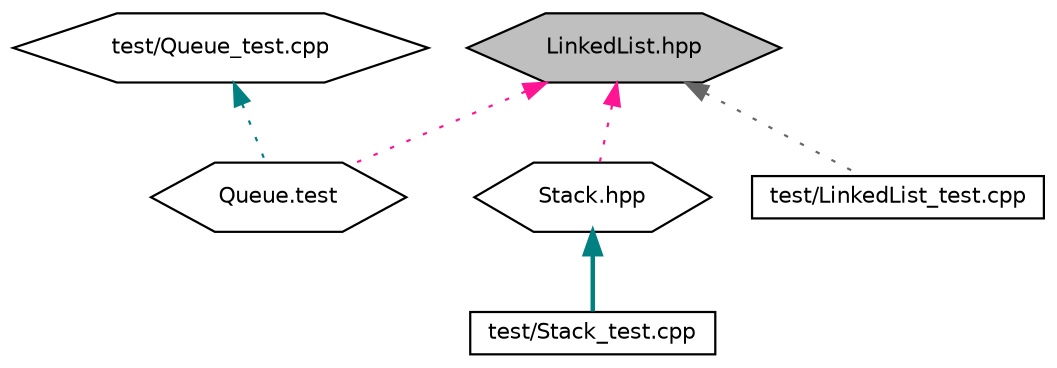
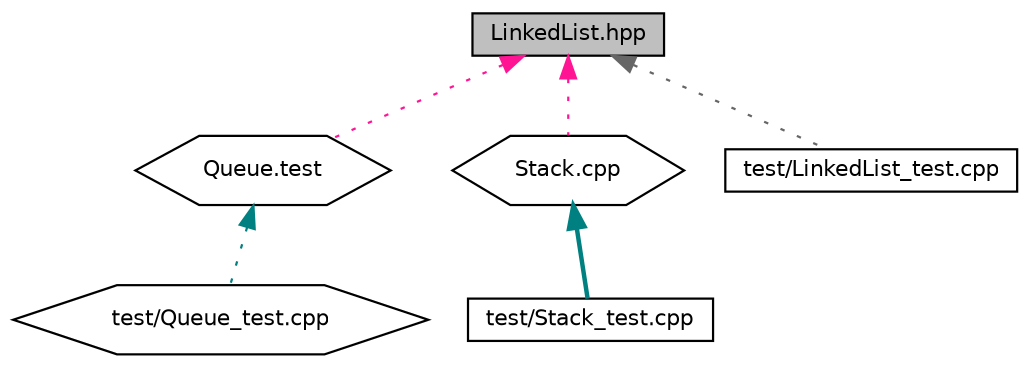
node "LinkedList.hpp": shape hexagon -> box
edge "Queue.test" -> "test/Queue_test.cpp": reversed
node "Stack.hpp": label "Stack.hpp" -> "Stack.cpp"
